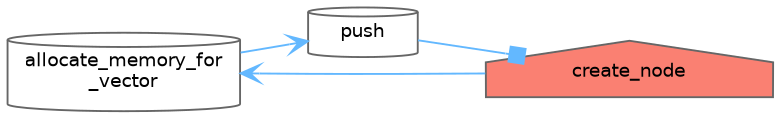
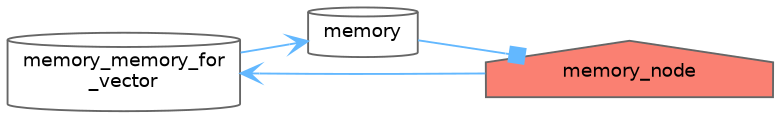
node "push": label "push" -> "memory"
node "allocate_memory_for _vector": label "allocate_memory_for _vector" -> "memory_memory_for _vector"
node "create_node": label "create_node" -> "memory_node"
